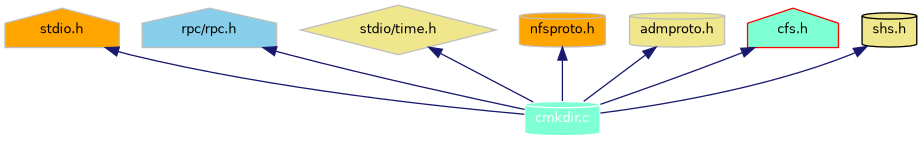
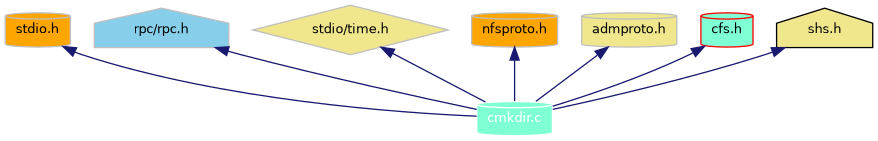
node "stdio.h": shape house -> cylinder
node "cfs.h": shape house -> cylinder
node "shs.h": shape cylinder -> house
